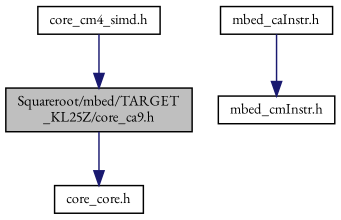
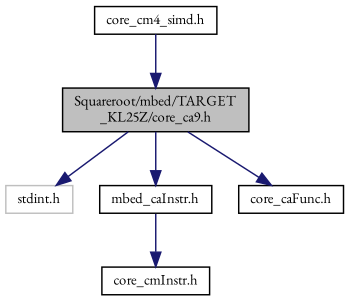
node "mbed_cmInstr.h": label "mbed_cmInstr.h" -> "core_cmInstr.h"
edge "Squareroot/mbed/TARGET _KL25Z/core_ca9.h" -> "mbed_caInstr.h": added
node "stdint.h": added
node "core_core.h": label "core_core.h" -> "core_caFunc.h"
